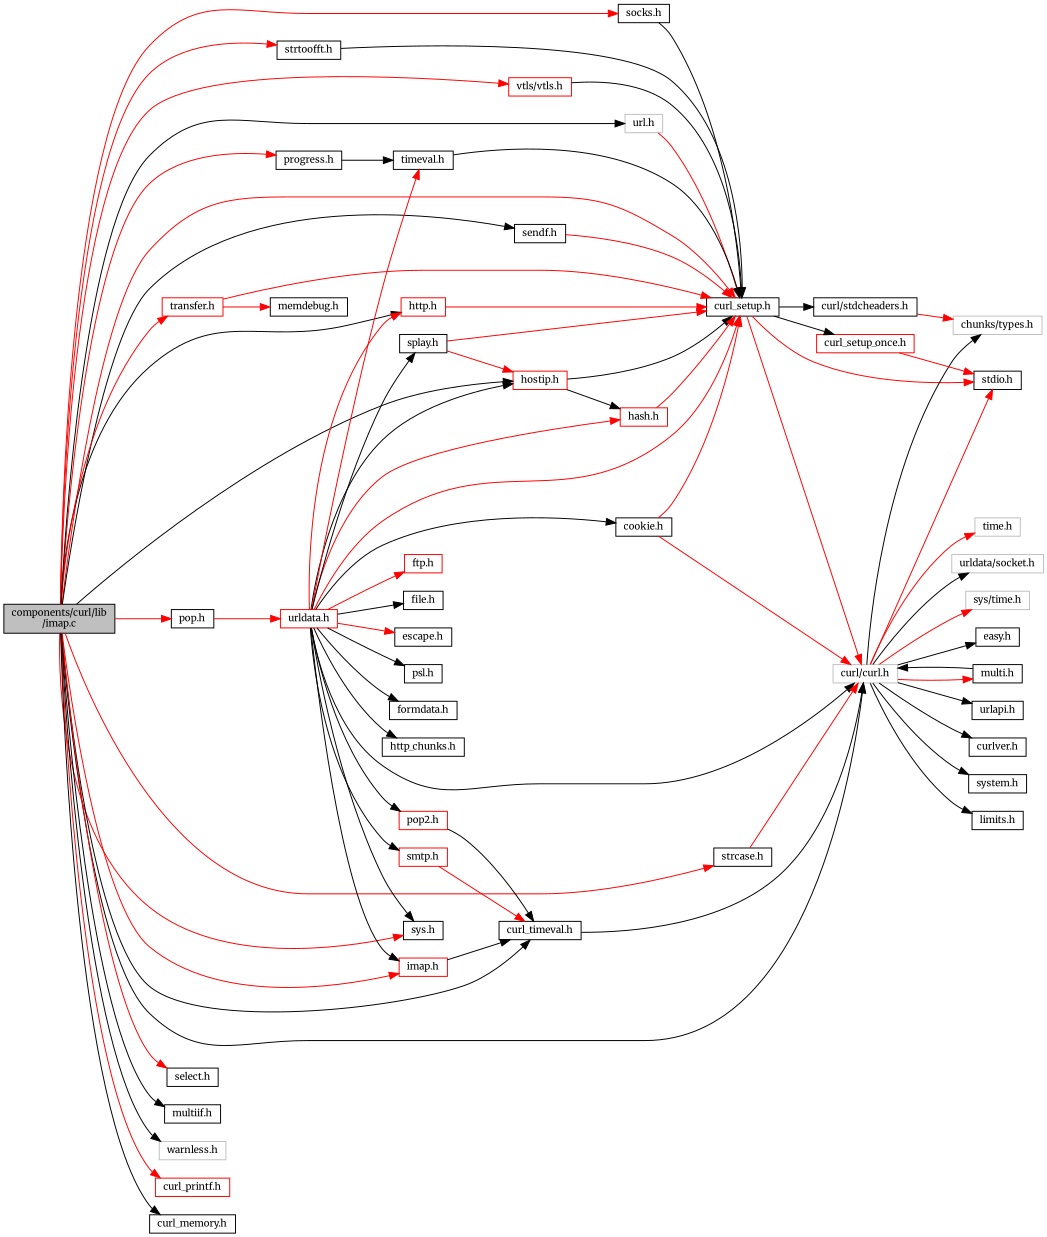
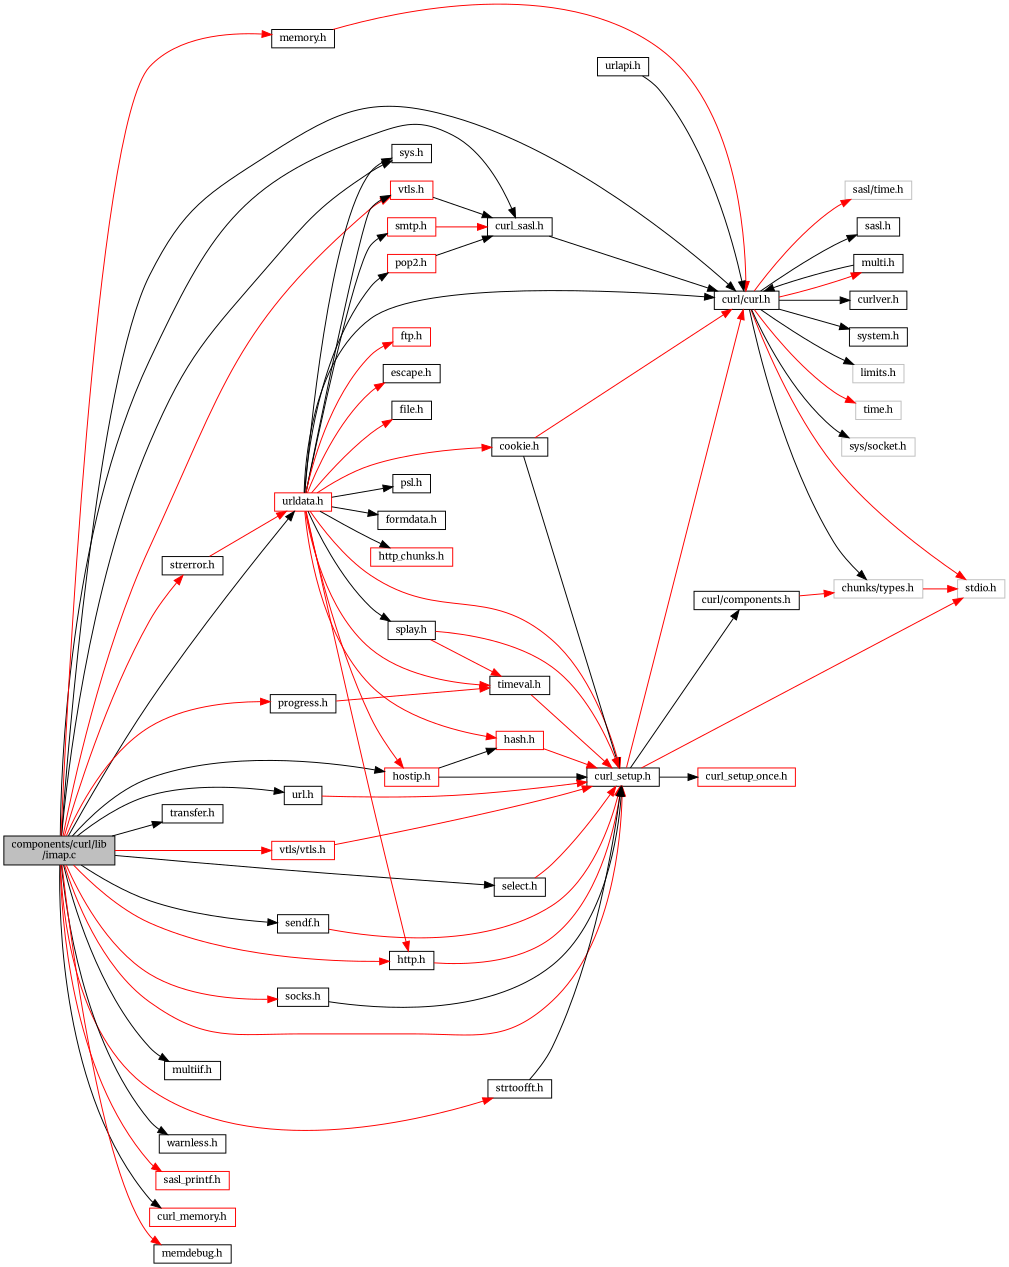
node "url.h": color grey75 -> black
edge "vtls/vtls.h" -> "curl_setup.h": color black -> red
edge "progress.h" -> "timeval.h": color black -> red
edge "timeval.h" -> "curl_setup.h": color black -> red
edge "transfer.h" -> "curl_setup.h": now "select.h" -> "curl_setup.h"
node "transfer.h": color red -> black
edge "transfer.h" -> "memdebug.h": now "components/curl/lib /imap.c" -> "memdebug.h"
node "http.h": color red -> black
node "curl/stdcheaders.h": label "curl/stdcheaders.h" -> "curl/components.h"
edge "splay.h" -> "hostip.h": now "splay.h" -> "timeval.h"
edge "curl_setup_once.h" -> "stdio.h": now "chunks/types.h" -> "stdio.h"
edge "components/curl/lib /imap.c" -> "http.h": color black -> red
node "stdio.h": color black -> grey75
edge "components/curl/lib /imap.c" -> "transfer.h": color red -> black
edge "cookie.h" -> "curl_setup.h": color red -> black
edge "urldata.h" -> "hostip.h": color black -> red
edge "urldata.h" -> "cookie.h": color black -> red
node "urldata/socket.h": label "urldata/socket.h" -> "sys/socket.h"
node "sys/time.h": label "sys/time.h" -> "sasl/time.h"
edge "urldata.h" -> "file.h": color black -> red
node "pop.h": label "pop.h" -> "strerror.h"
node "easy.h": label "easy.h" -> "sasl.h"
edge "components/curl/lib /imap.c" -> "urldata.h": added
node "curl/curl.h": color grey75 -> black
edge "curl/curl.h" -> "urlapi.h": reversed
node "http_chunks.h": color black -> red
node "limits.h": color black -> grey75
node "strcase.h": label "strcase.h" -> "memory.h"
edge "components/curl/lib /imap.c" -> "sys.h": color red -> black
node "curl_timeval.h": label "curl_timeval.h" -> "curl_sasl.h"
edge "components/curl/lib /imap.c" -> "select.h": color red -> black
node "imap.h": label "imap.h" -> "vtls.h"
node "warnless.h": color grey75 -> black
node "curl_printf.h": label "curl_printf.h" -> "sasl_printf.h"
node "curl_memory.h": color black -> red
